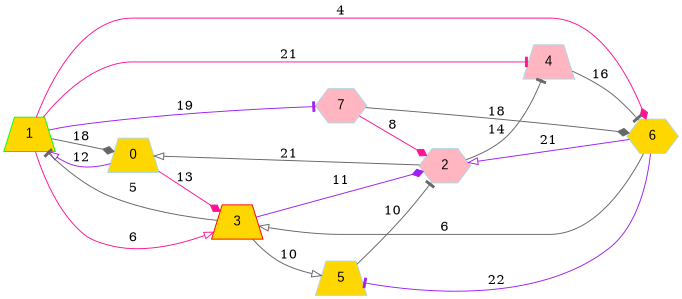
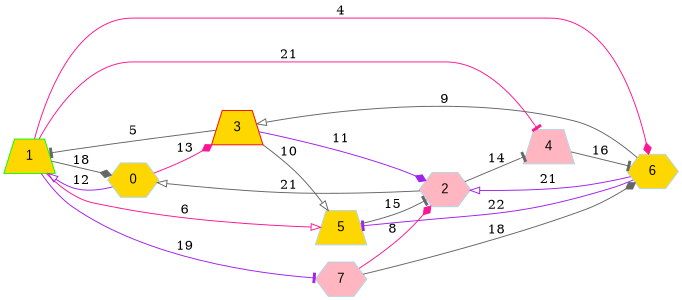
node "0": shape trapezium -> hexagon
edge "5" -> "2": label "10" -> "15"
edge "6" -> "3": label "6" -> "9"
edge "1" -> "3": now "1" -> "5"
